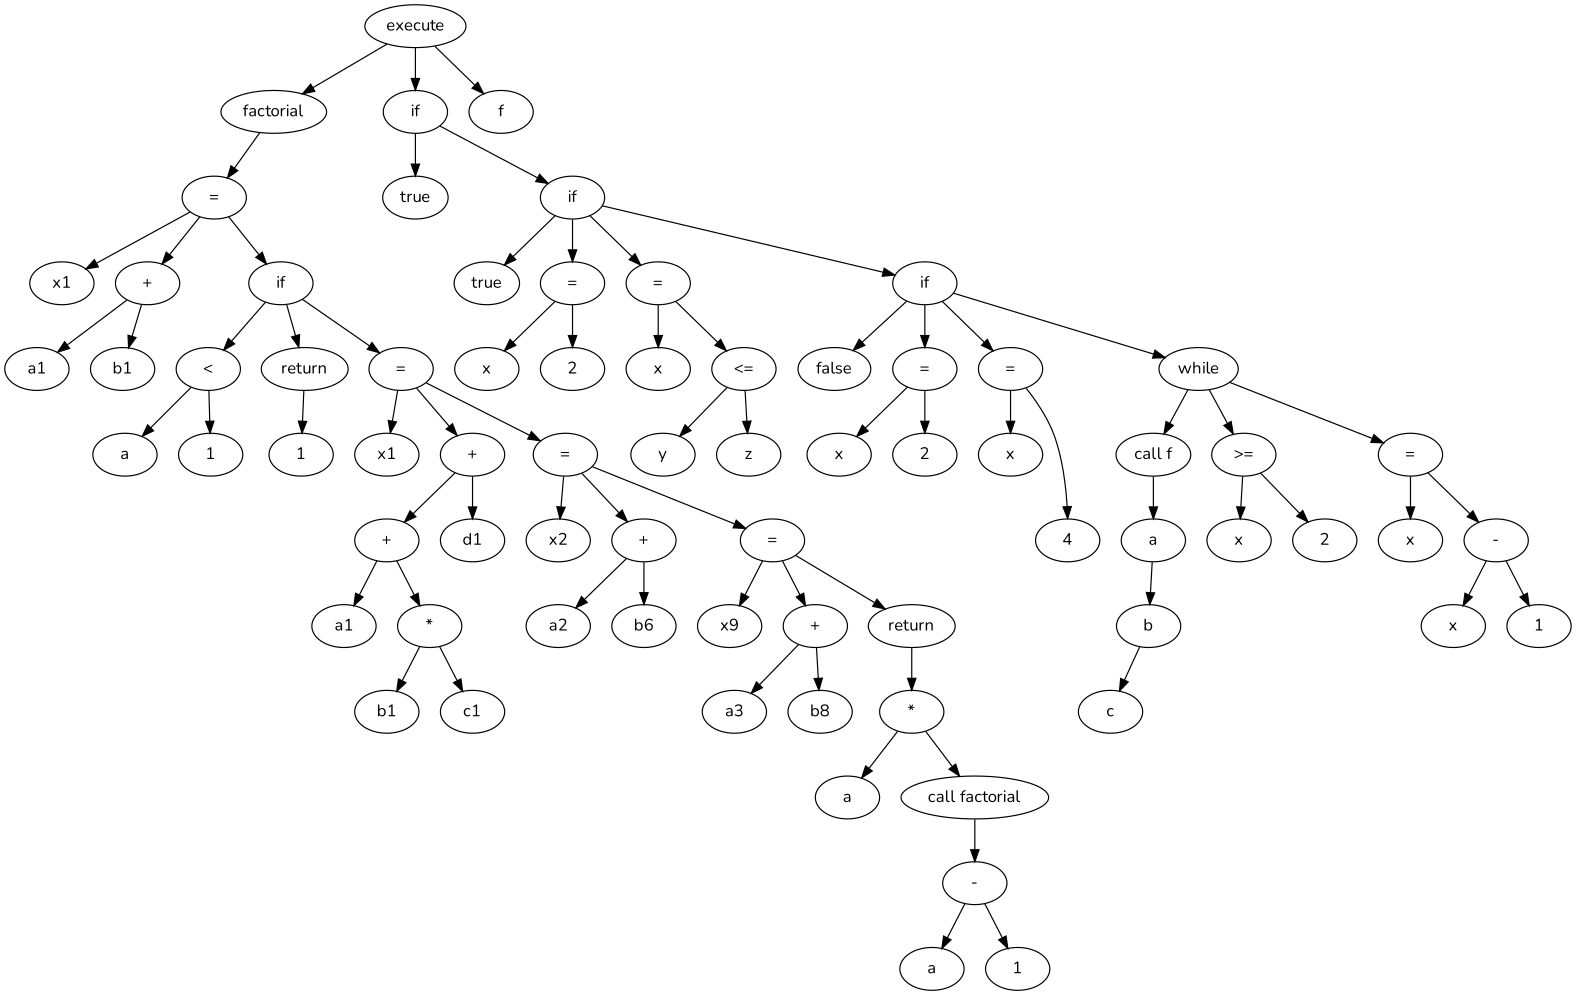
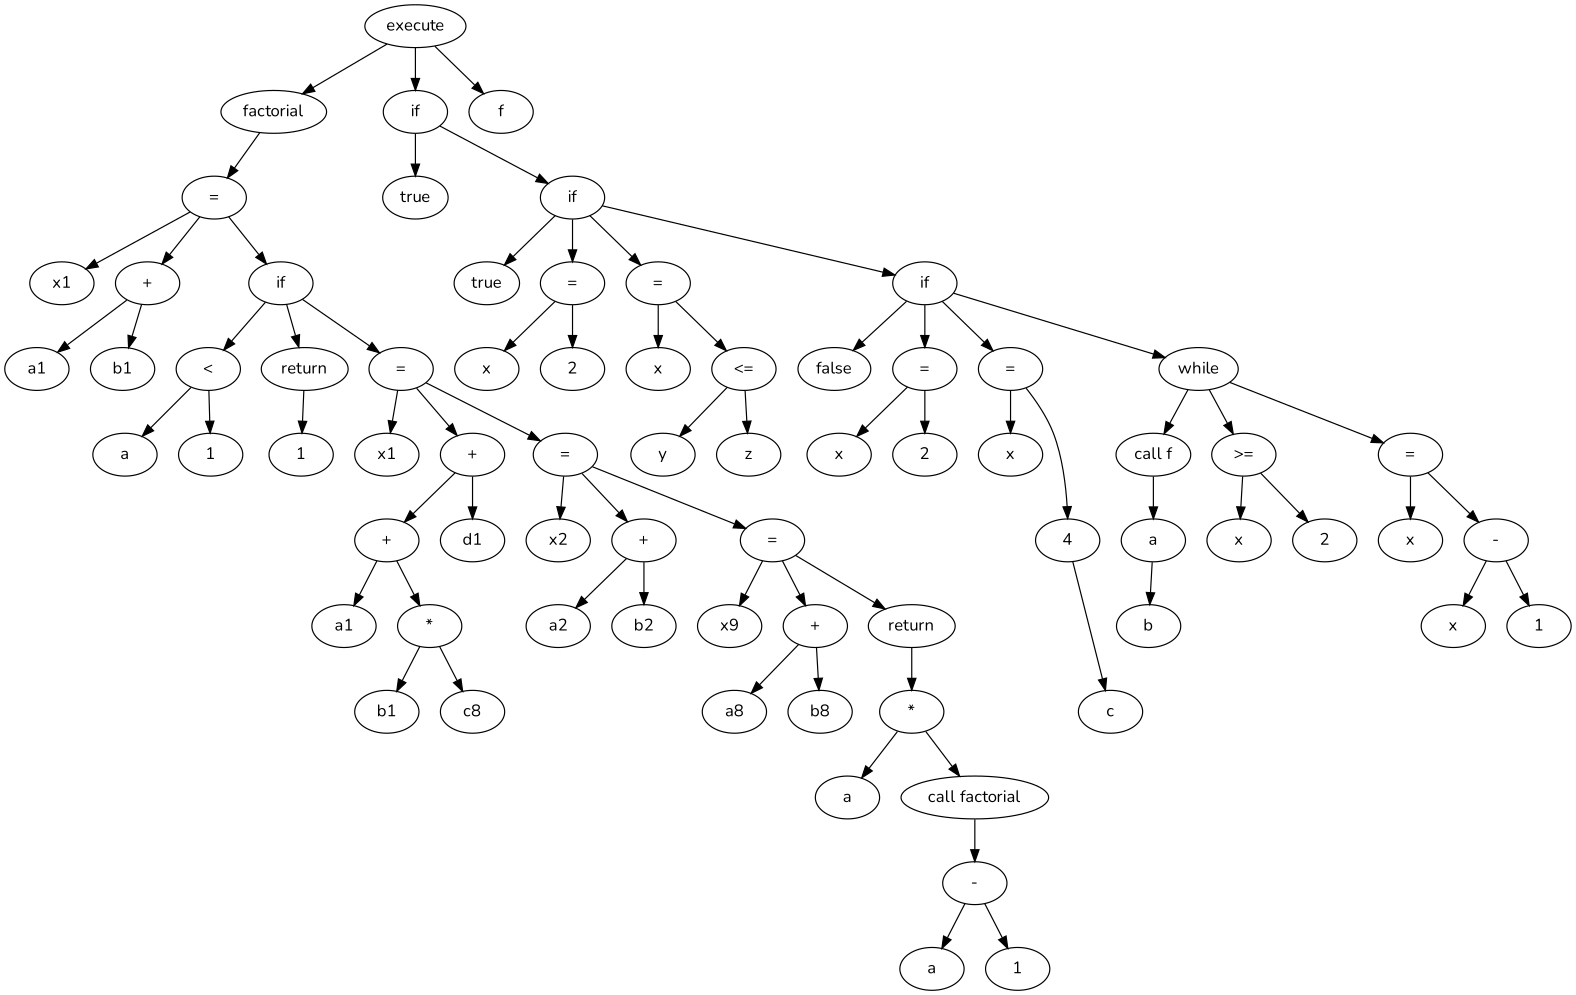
node "b6": label "b6" -> "b2"
edge "b" -> "c": now "4" -> "c"
node "c1": label "c1" -> "c8"
node "a3": label "a3" -> "a8"
